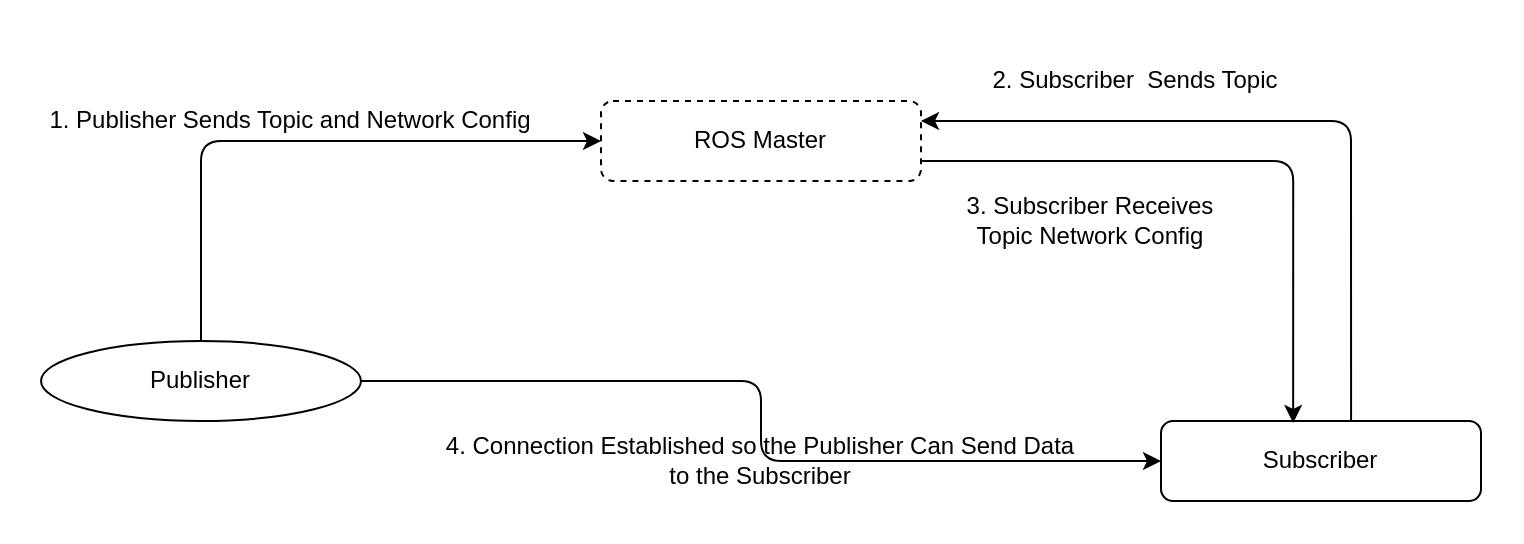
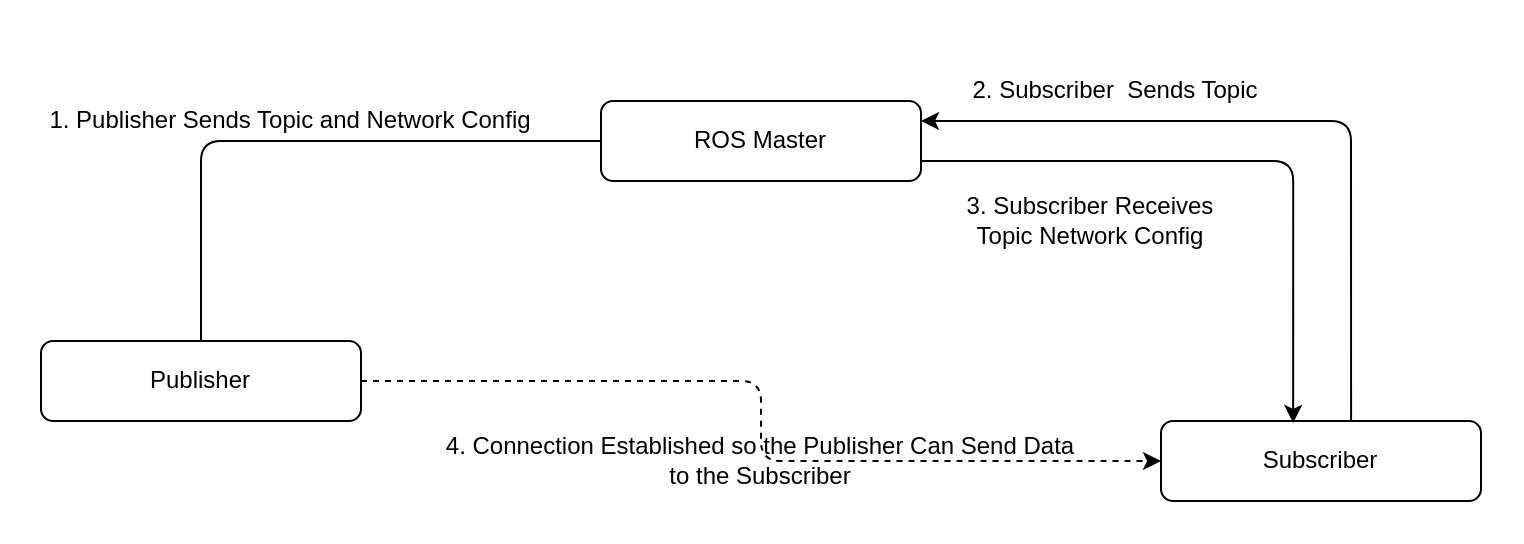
node "2. Subscriber Sends Topic": moved (1136, 81) -> (1116, 91)
edge "Publisher" -> "ROS Master": arrowhead classic -> none
node "ROS Master": style dashed -> solid
node "Publisher": shape ellipse -> rounded rectangle
edge "Publisher" -> "Subscriber": style solid -> dashed
